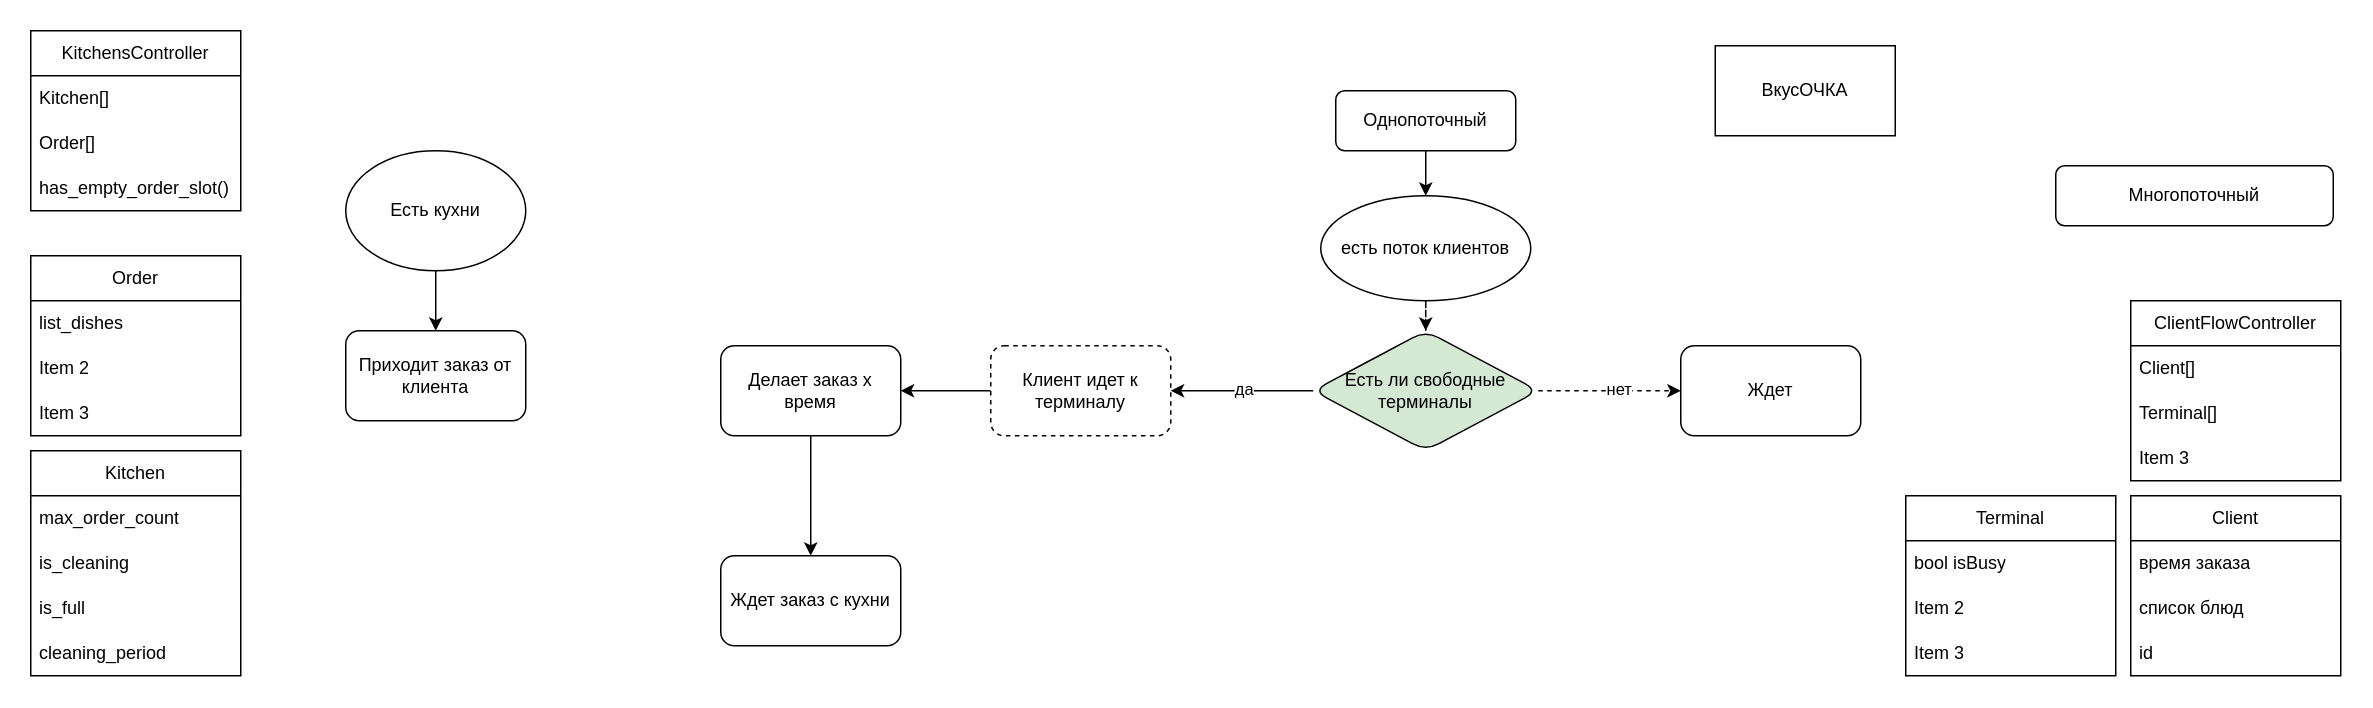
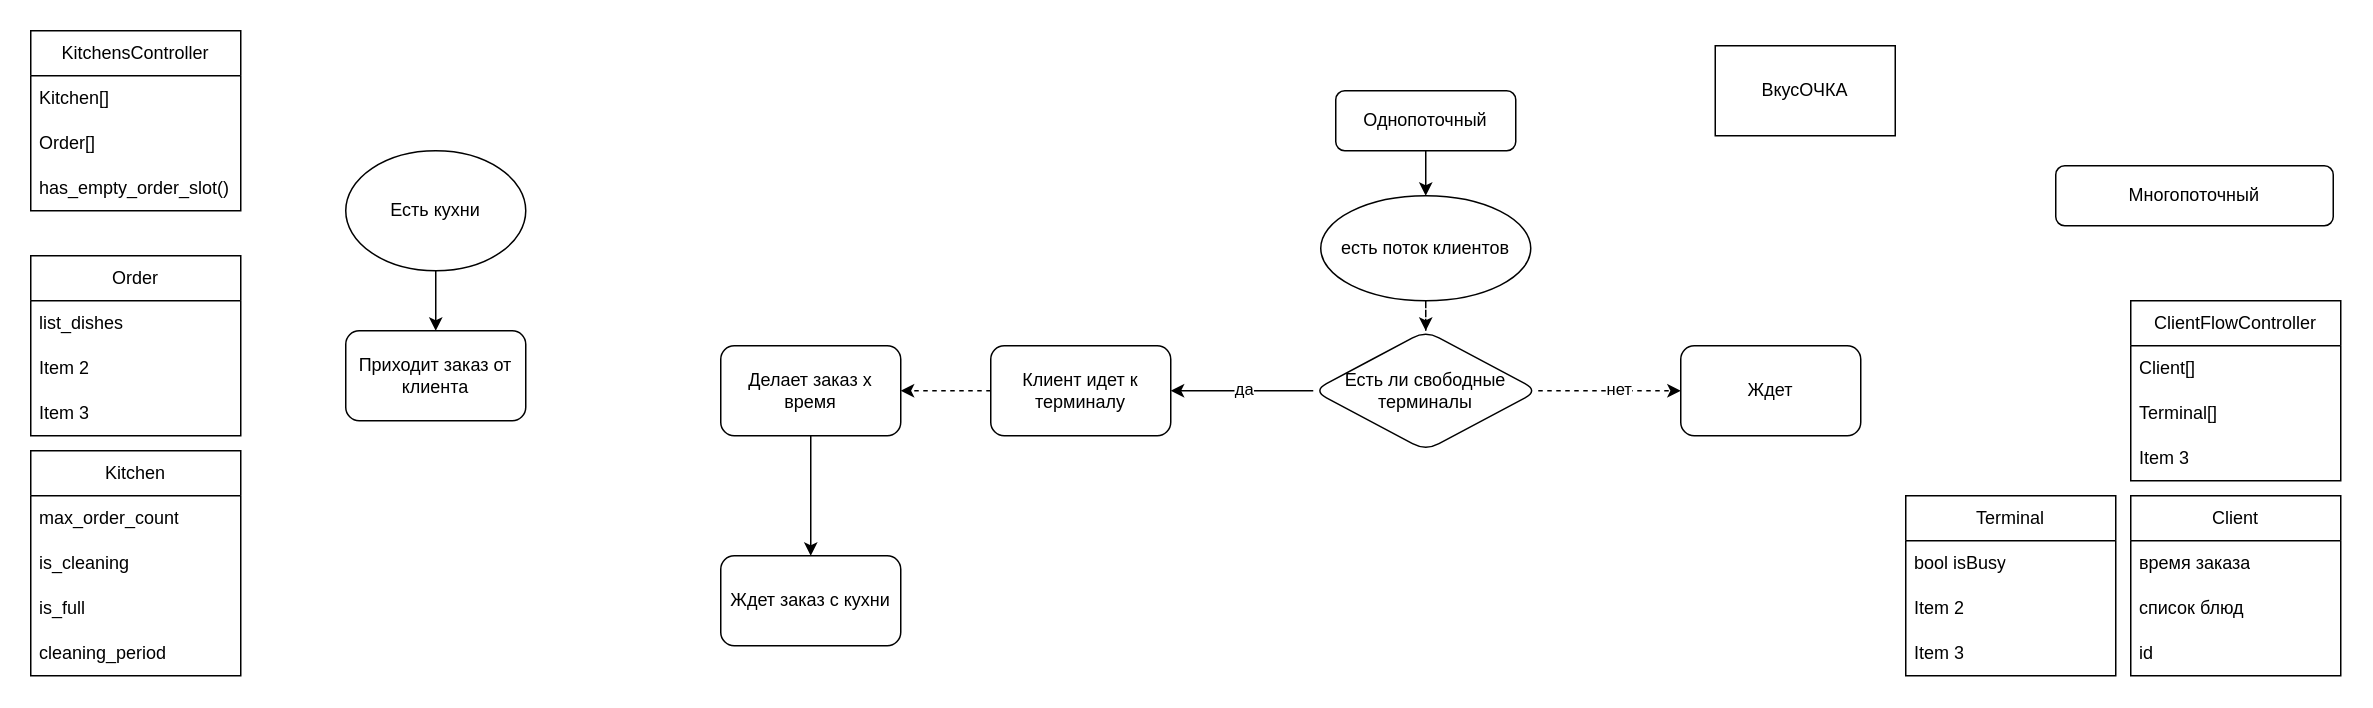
edge "Клиент идет к терминалу" -> "Делает заказ х время": style solid -> dashed
node "Клиент идет к терминалу": style dashed -> solid
node "Есть ли свободные терминалы": fillcolor #d5e8d4 -> #ffffff
